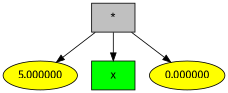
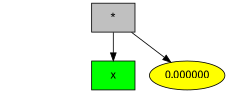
node "5.000000": removed
